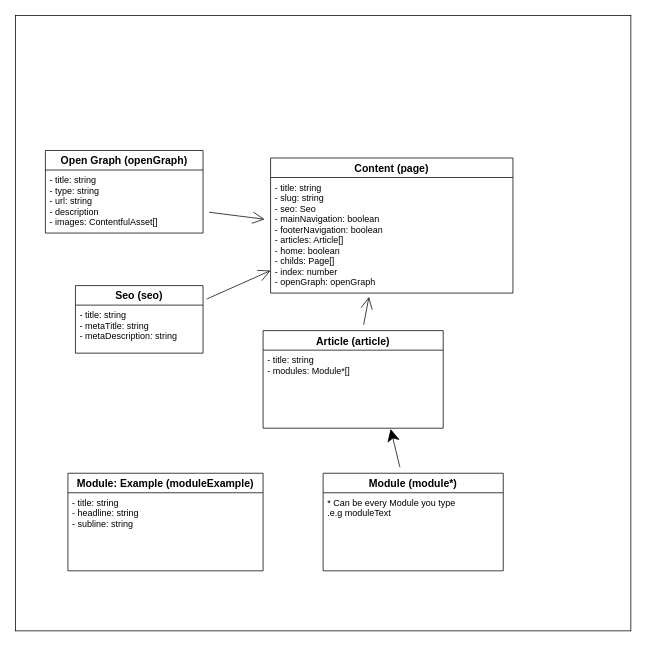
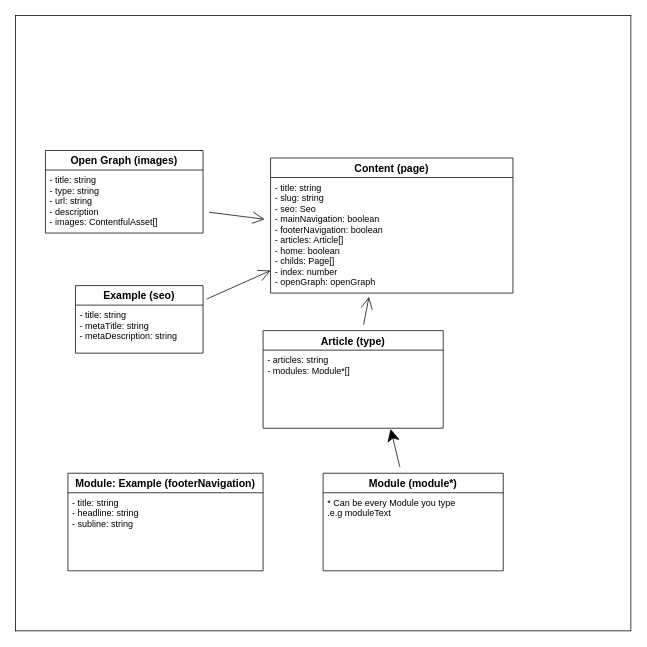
node "Open Graph (openGraph)": label "Open Graph (openGraph)" -> "Open Graph (images)"
node "Seo (seo)": label "Seo (seo)" -> "Example (seo)"
node "Article (article)": label "Article (article)" -> "Article (type)"
node "- title: string - modules: Module*[]": label "- title: string - modules: Module*[]" -> "- articles: string - modules: Module*[]"
node "Module: Example (moduleExample)": label "Module: Example (moduleExample)" -> "Module: Example (footerNavigation)"
